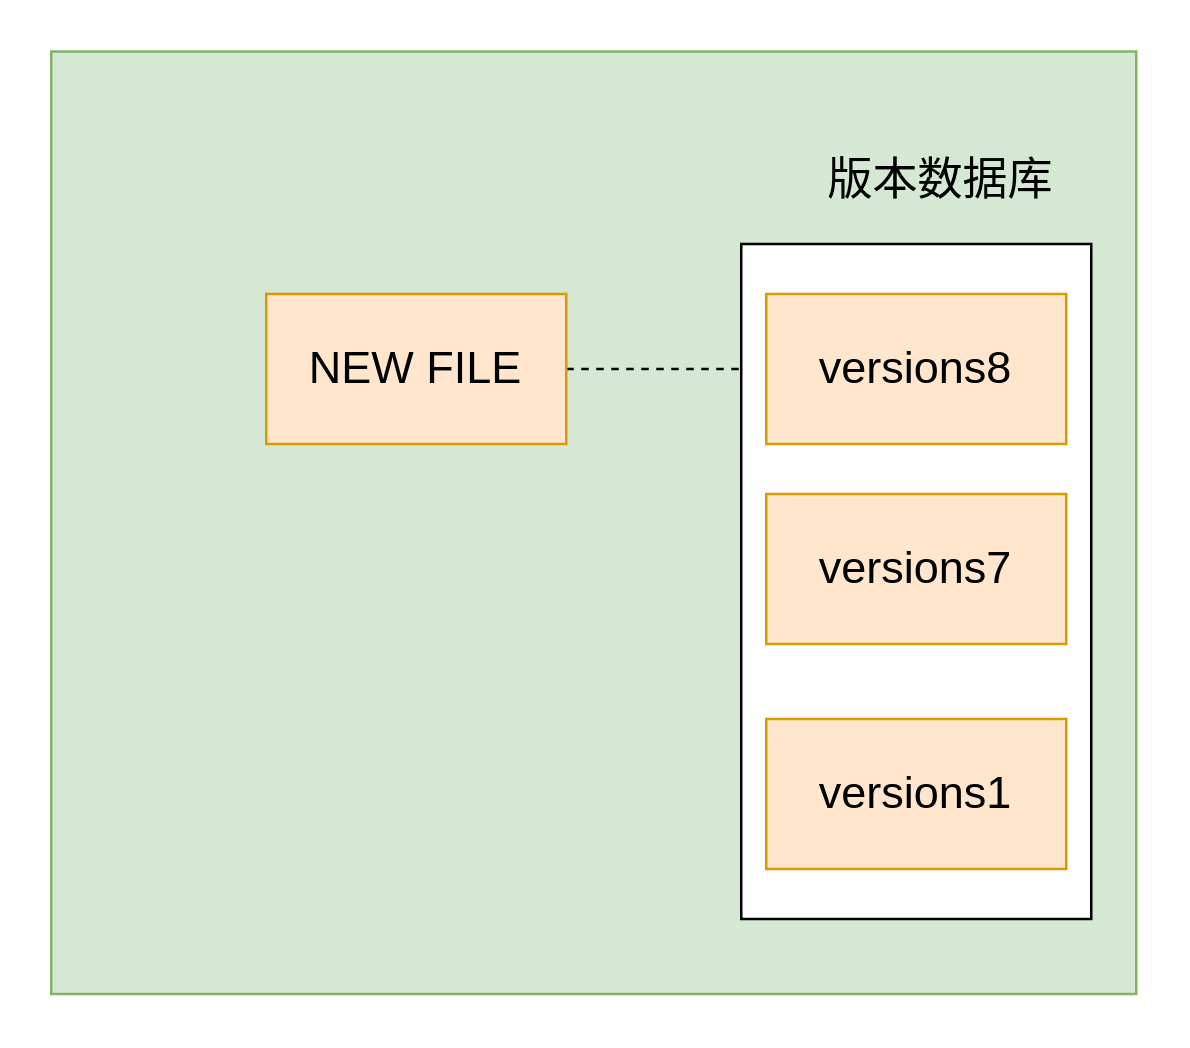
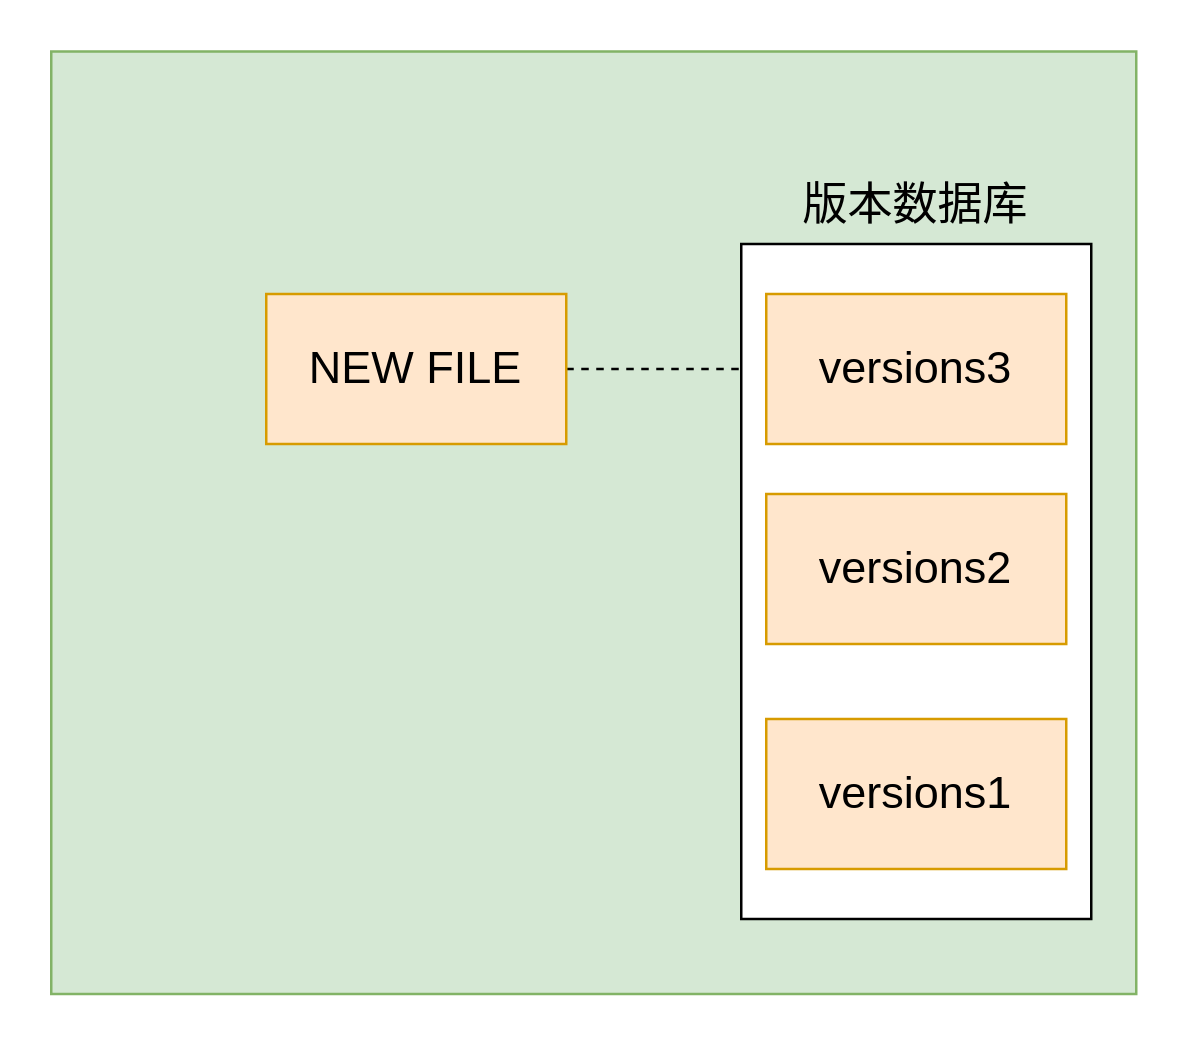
node "版本数据库": moved (941, 181) -> (916, 206)
node "versions8": label "versions8" -> "versions3"
node "versions7": label "versions7" -> "versions2"
